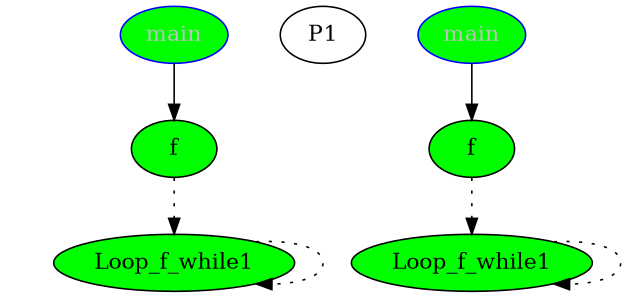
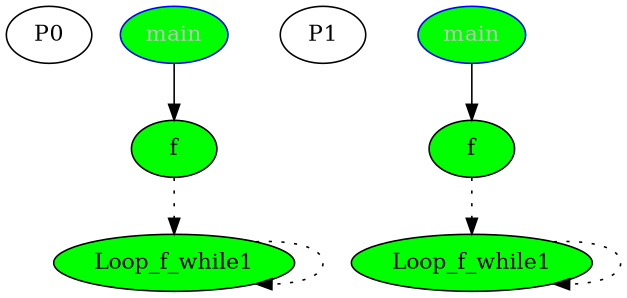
node "P0": added
